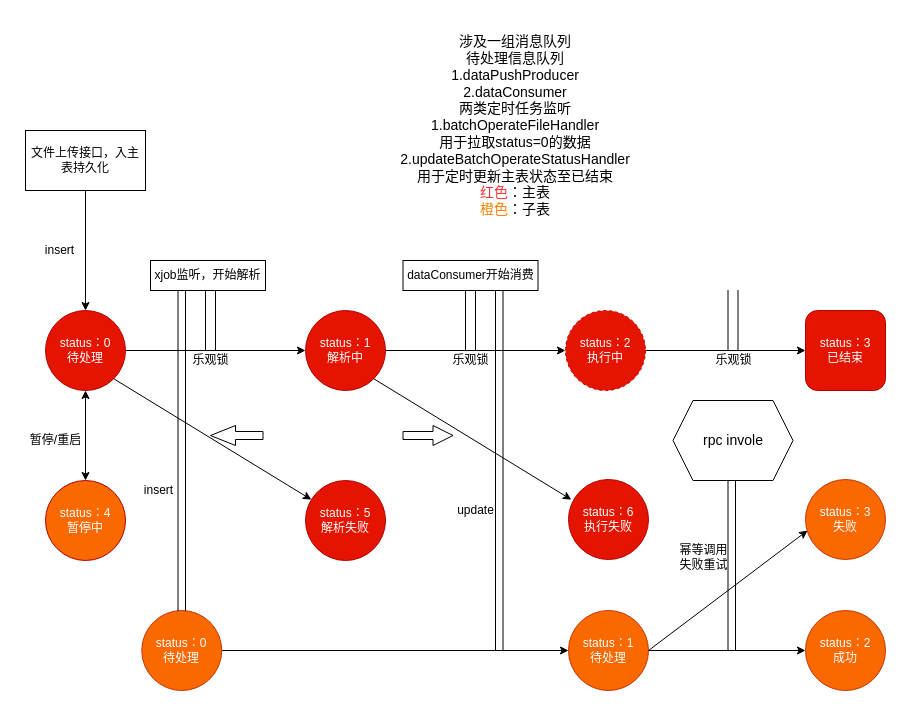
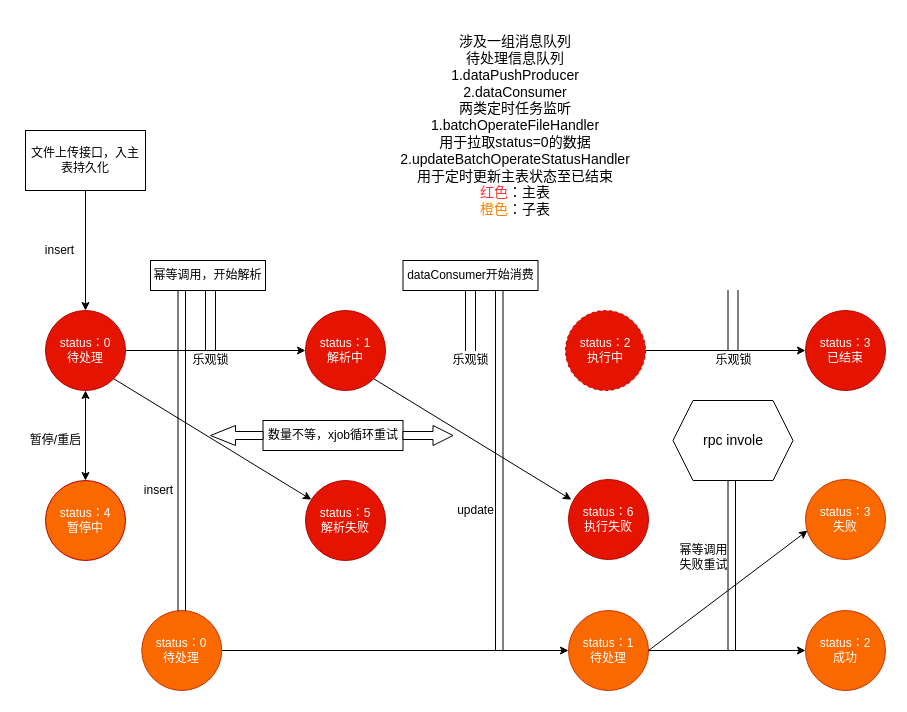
node "xjob监听，开始解析": label "xjob监听，开始解析" -> "幂等调用，开始解析"
edge "status：1 解析中" -> "status：2 执行中": removed
node "status：3 已结束": shape rounded rectangle -> ellipse
node "数量不等，xjob循环重试": added
